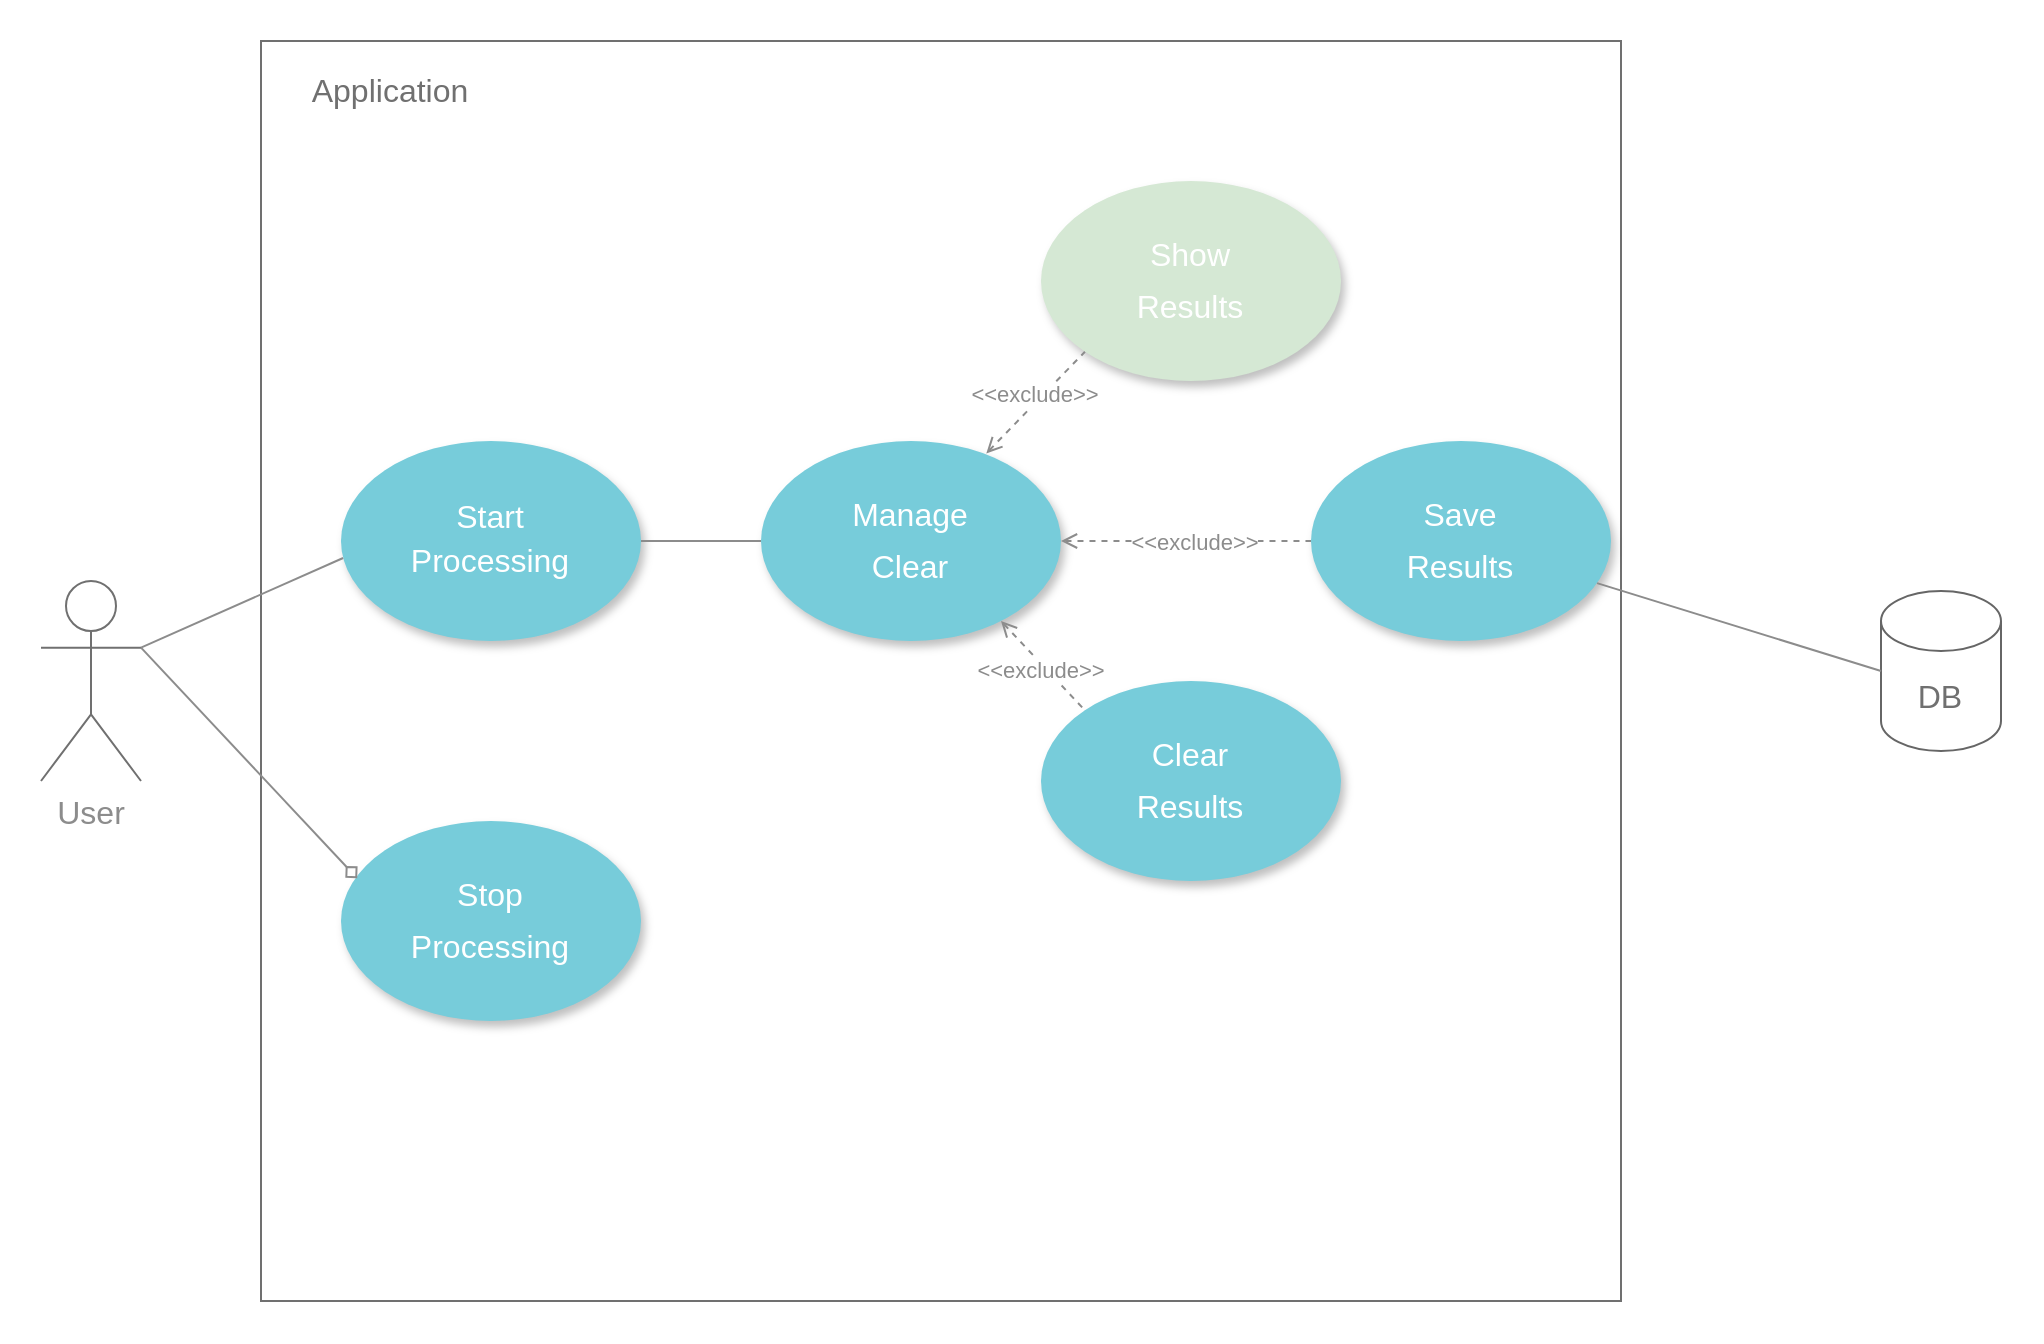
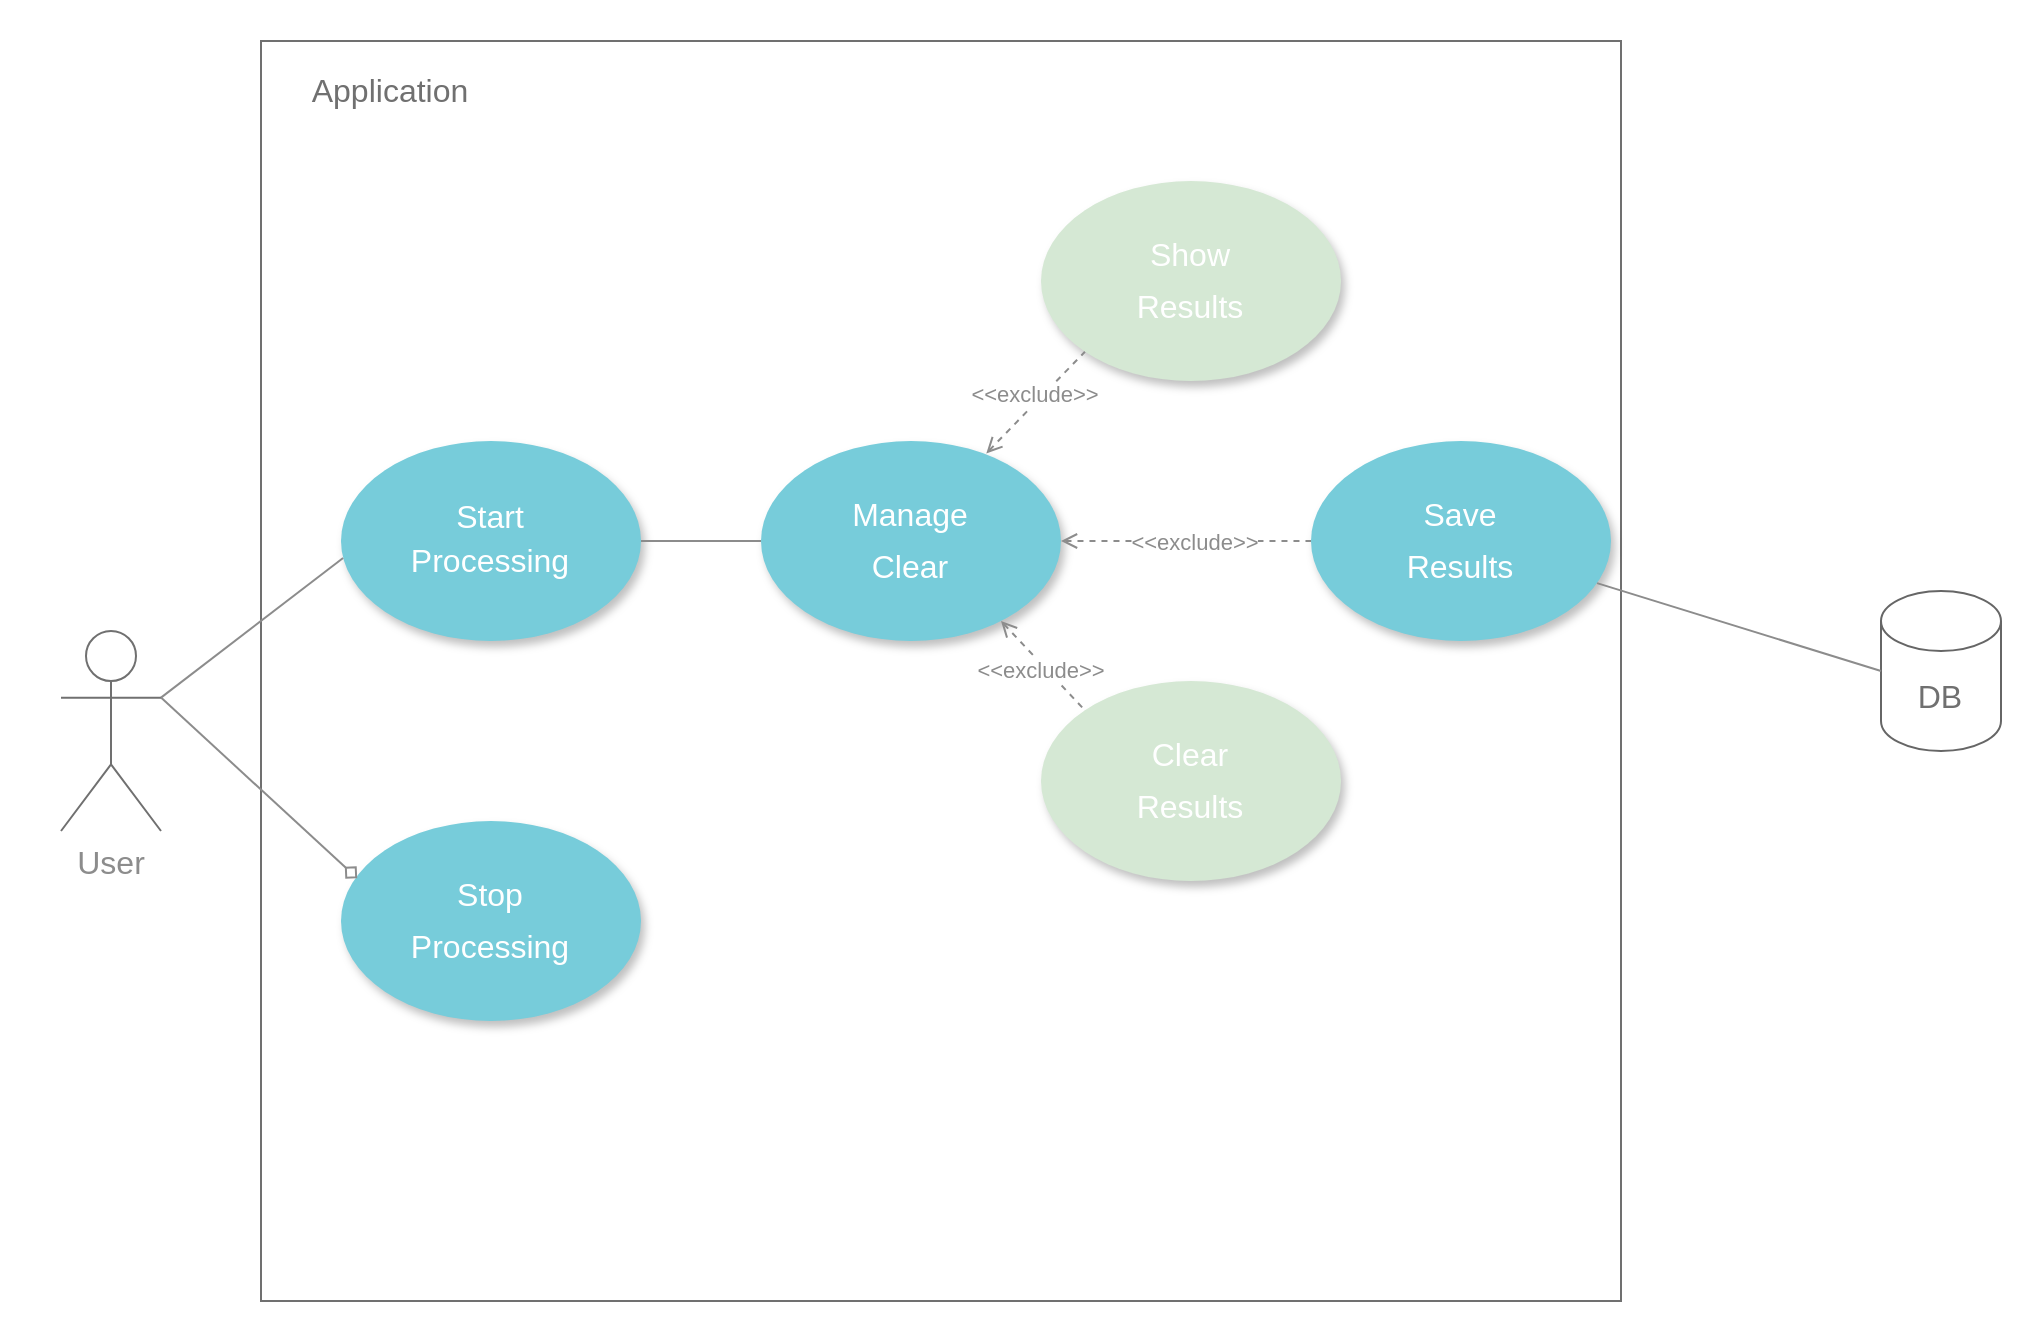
node "User": moved (91, 681) -> (111, 731)
node "Clear Results": fillcolor #77ccda -> #d5e8d4
